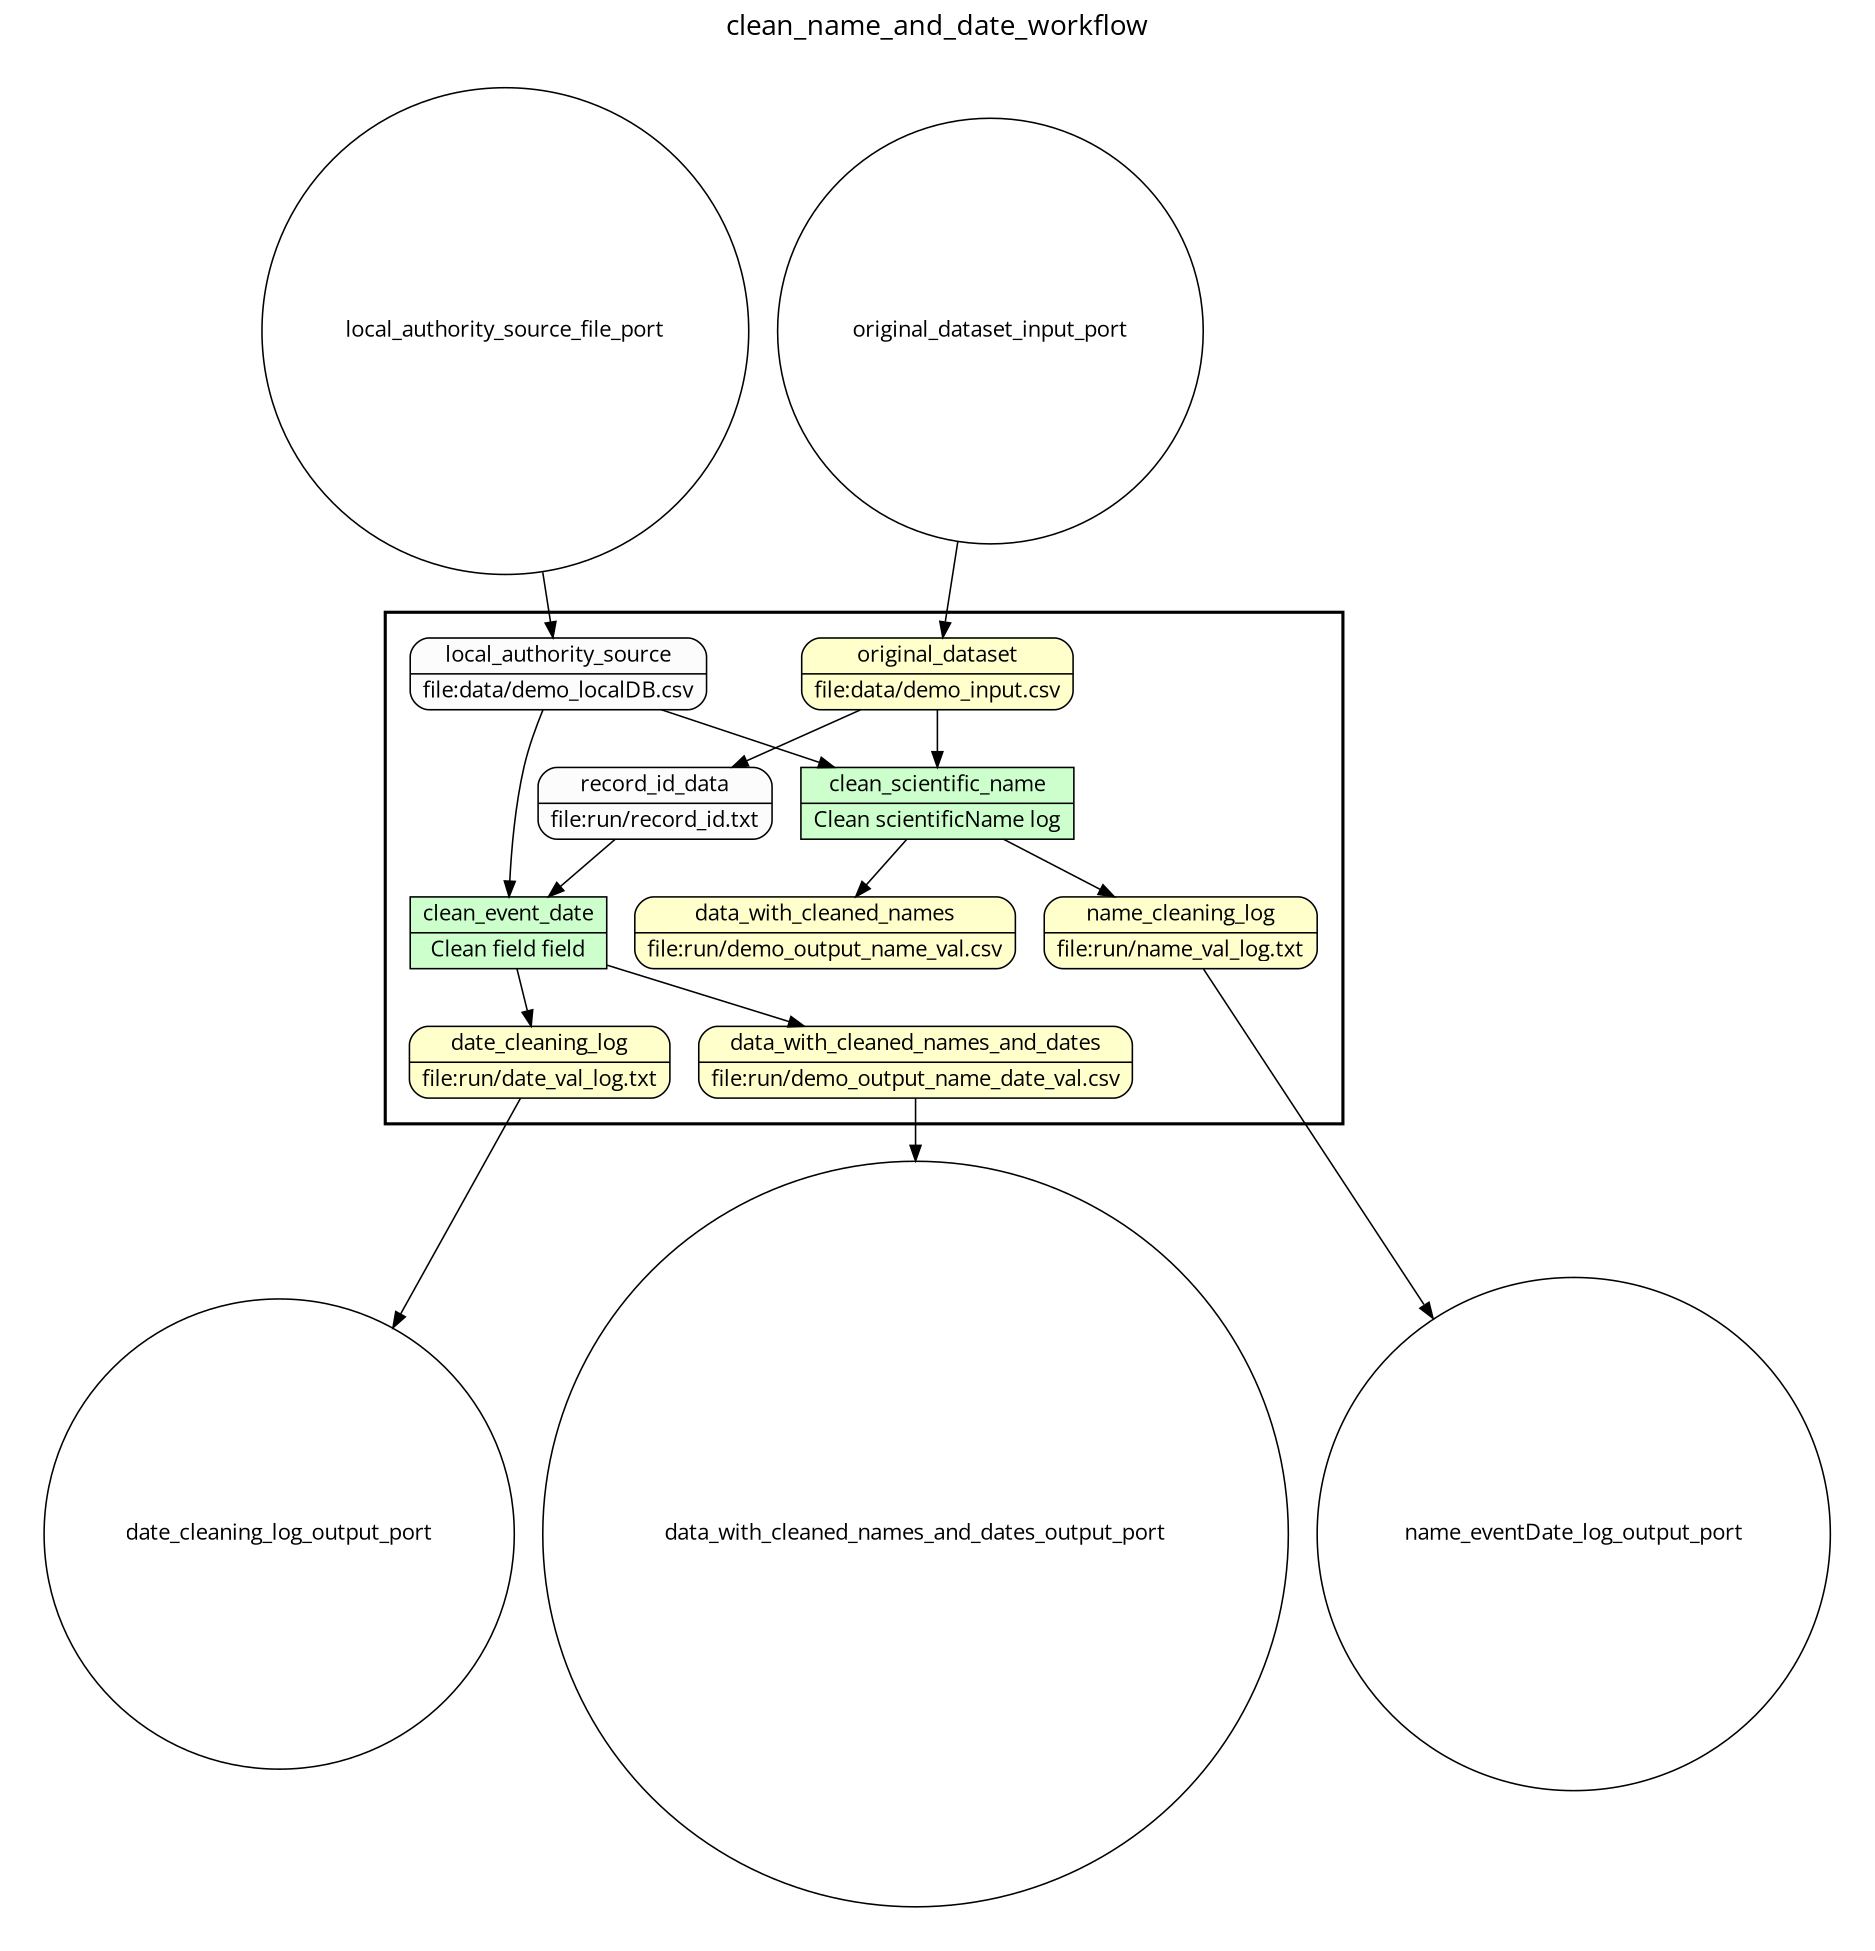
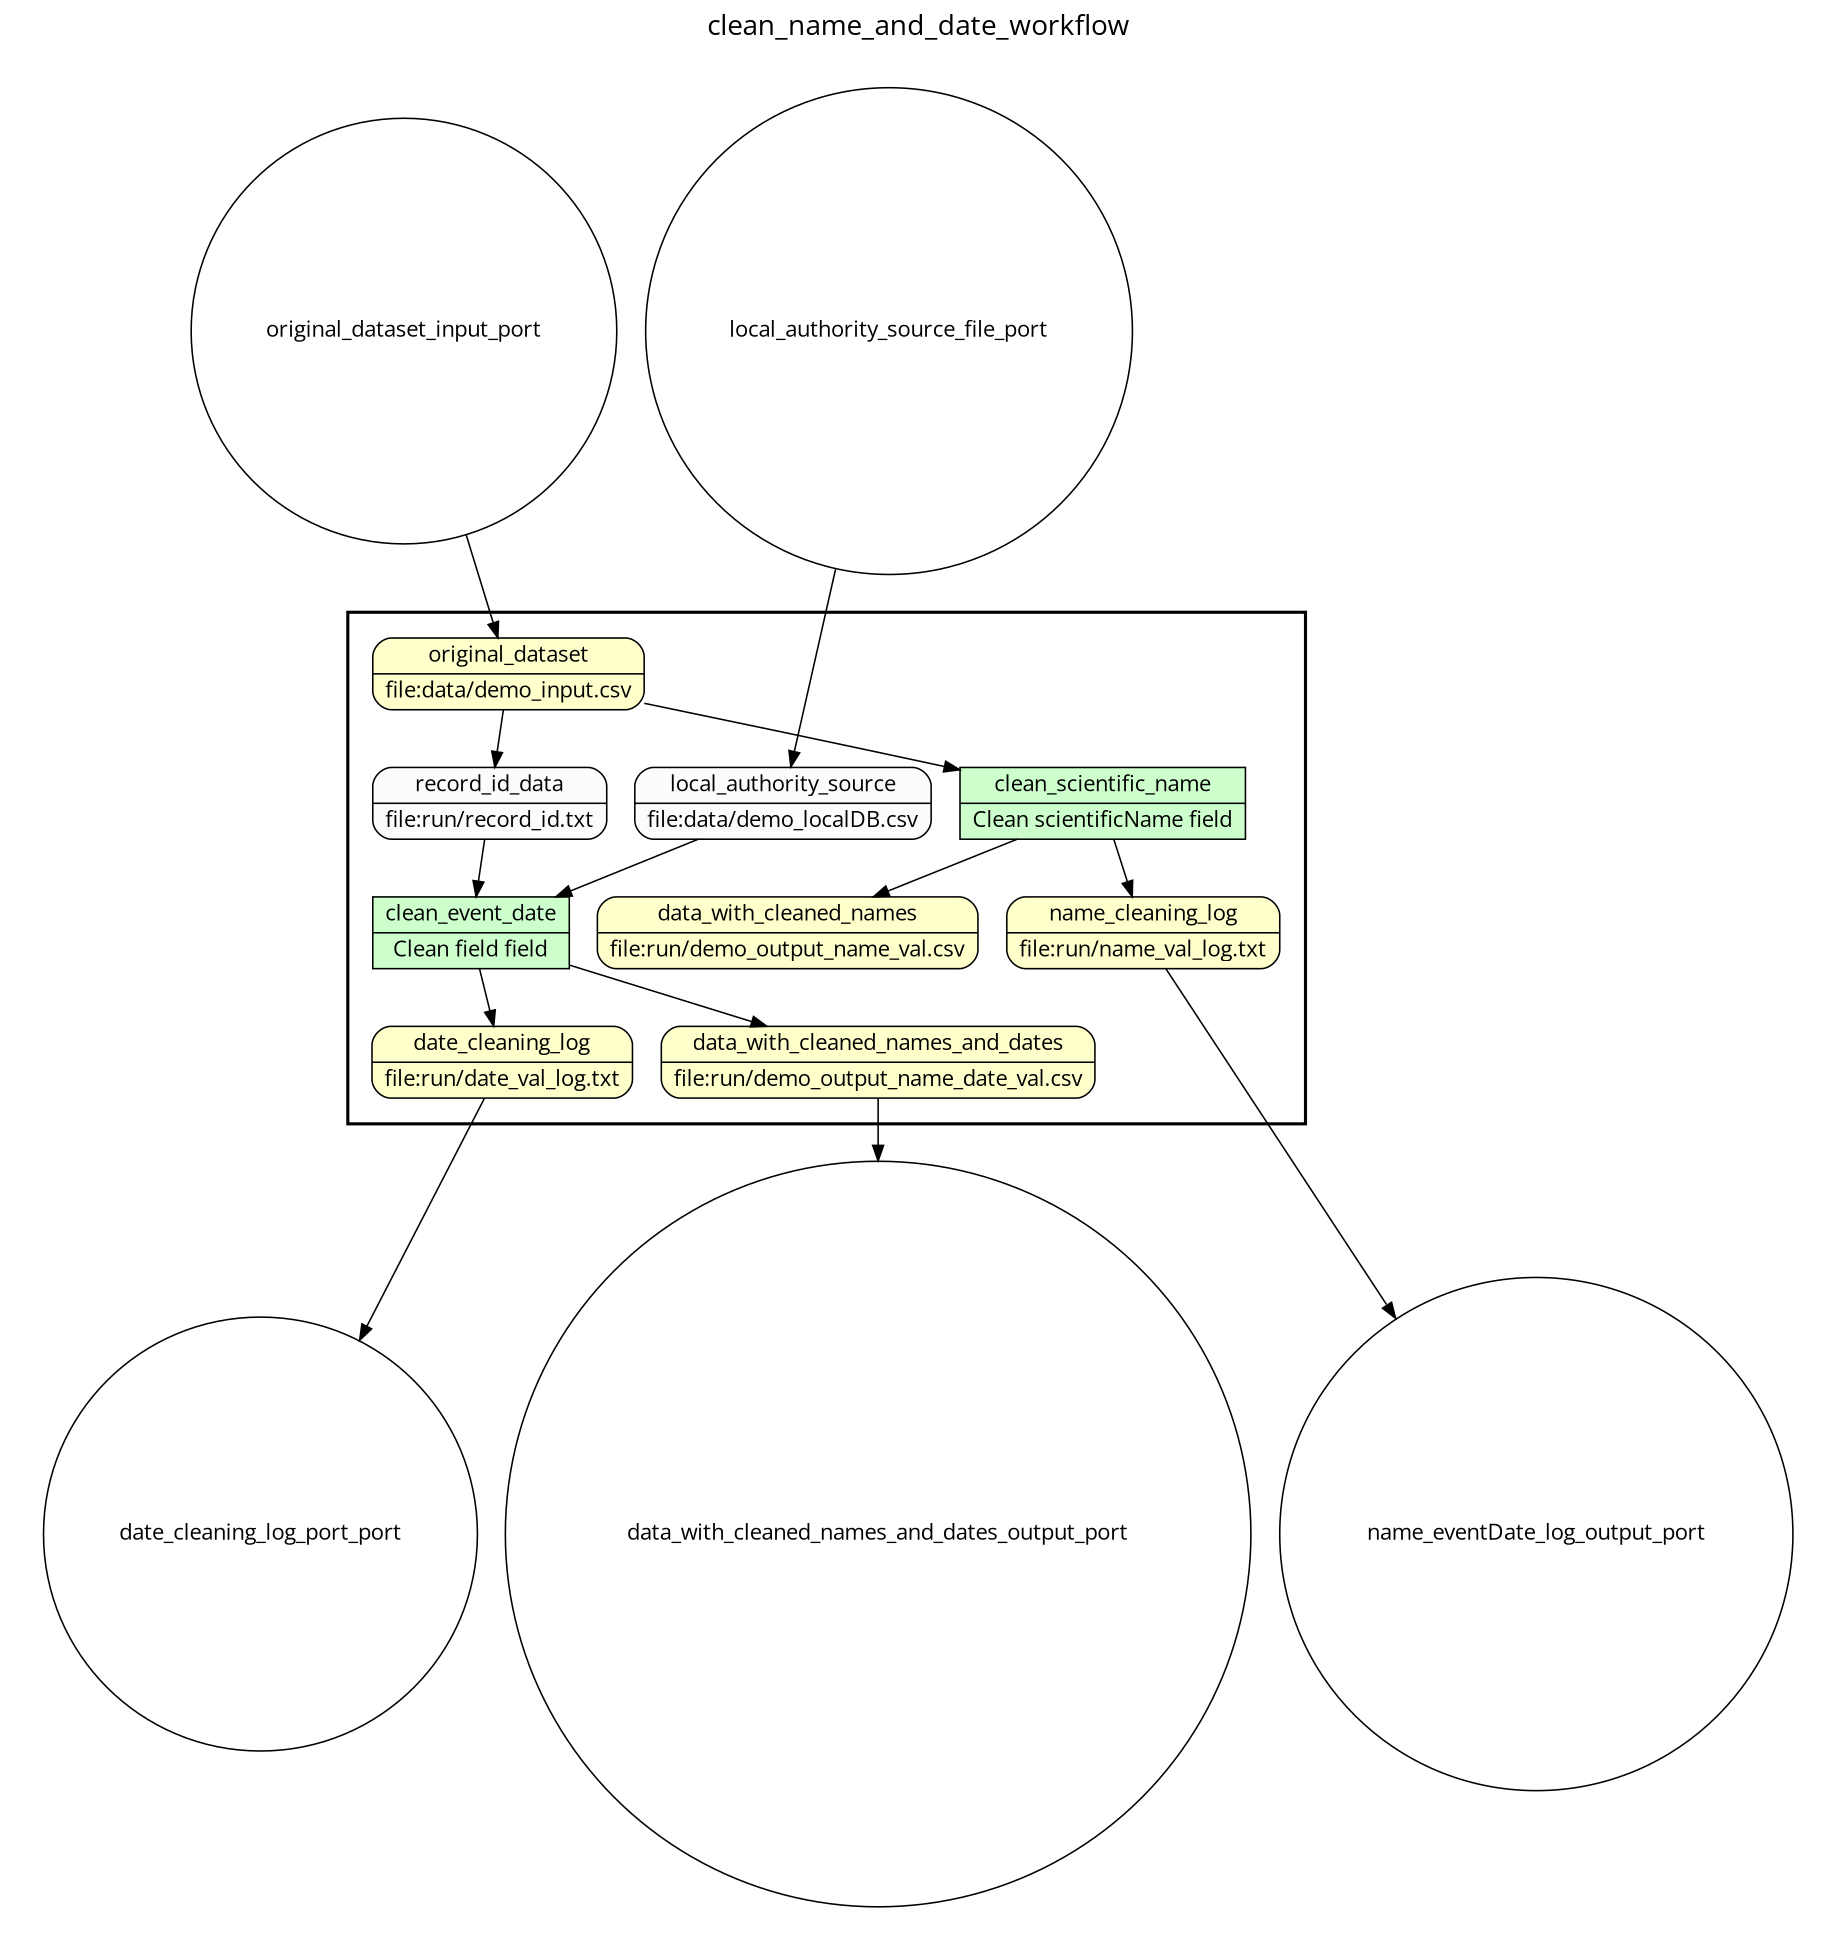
edge "local_authority_source" -> "clean_scientific_name": removed
node "clean_scientific_name": text "Clean scientificName log" -> "Clean scientificName field"
node "date_cleaning_log_output_port": label "date_cleaning_log_output_port" -> "date_cleaning_log_port_port"
